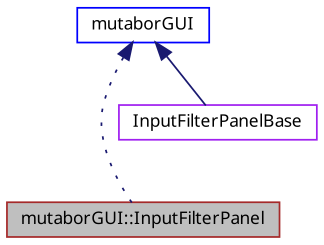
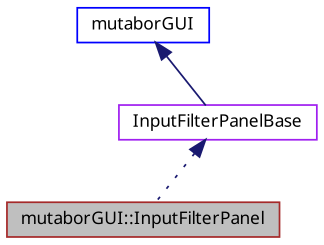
edge "mutaborGUI::InputFilterPanel" -> "mutaborGUI": now "mutaborGUI::InputFilterPanel" -> "InputFilterPanelBase"
